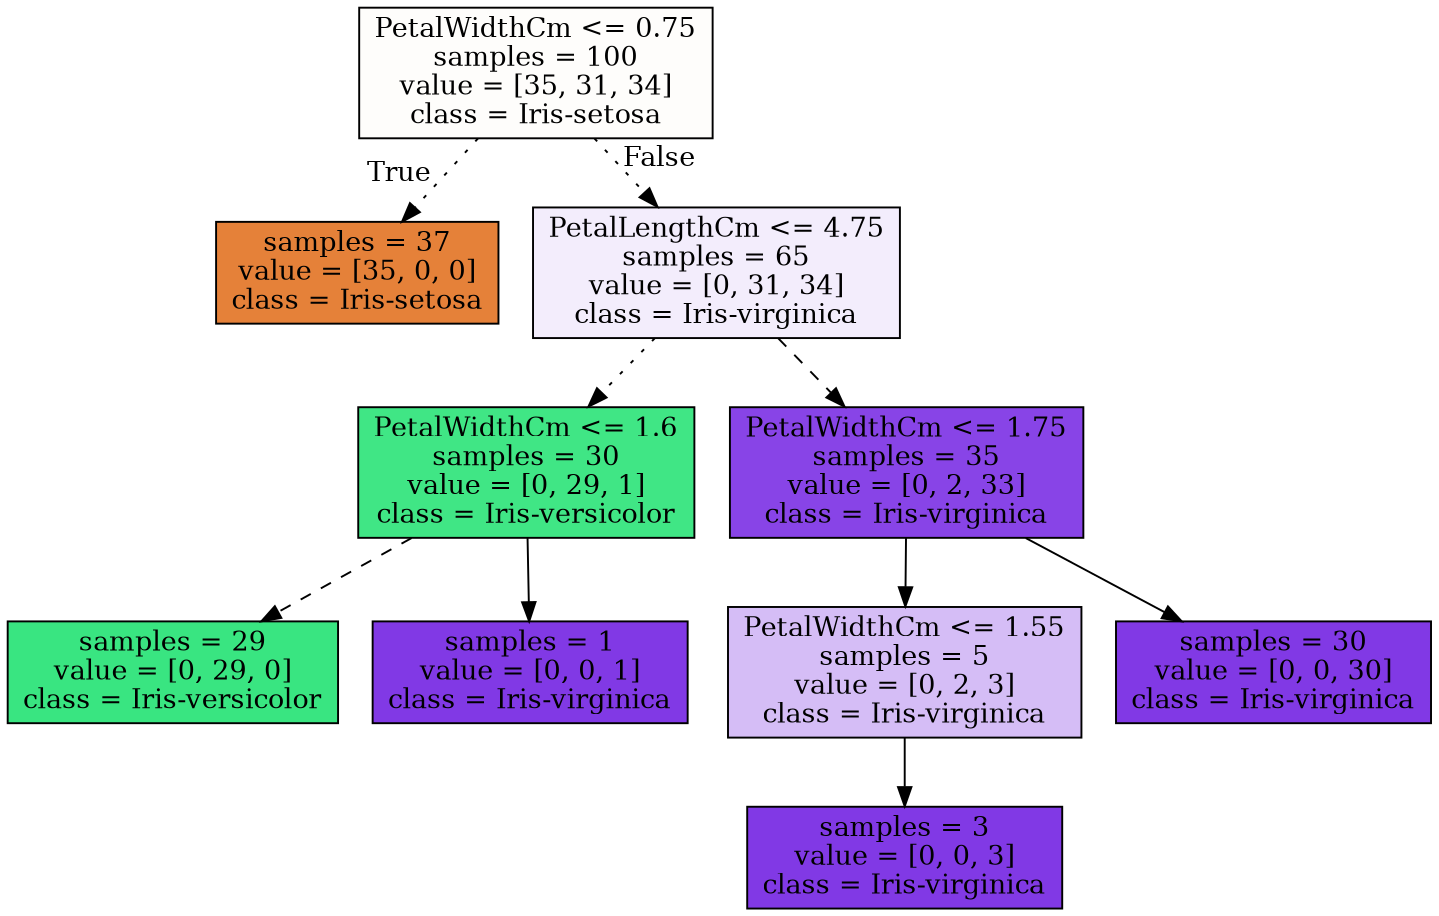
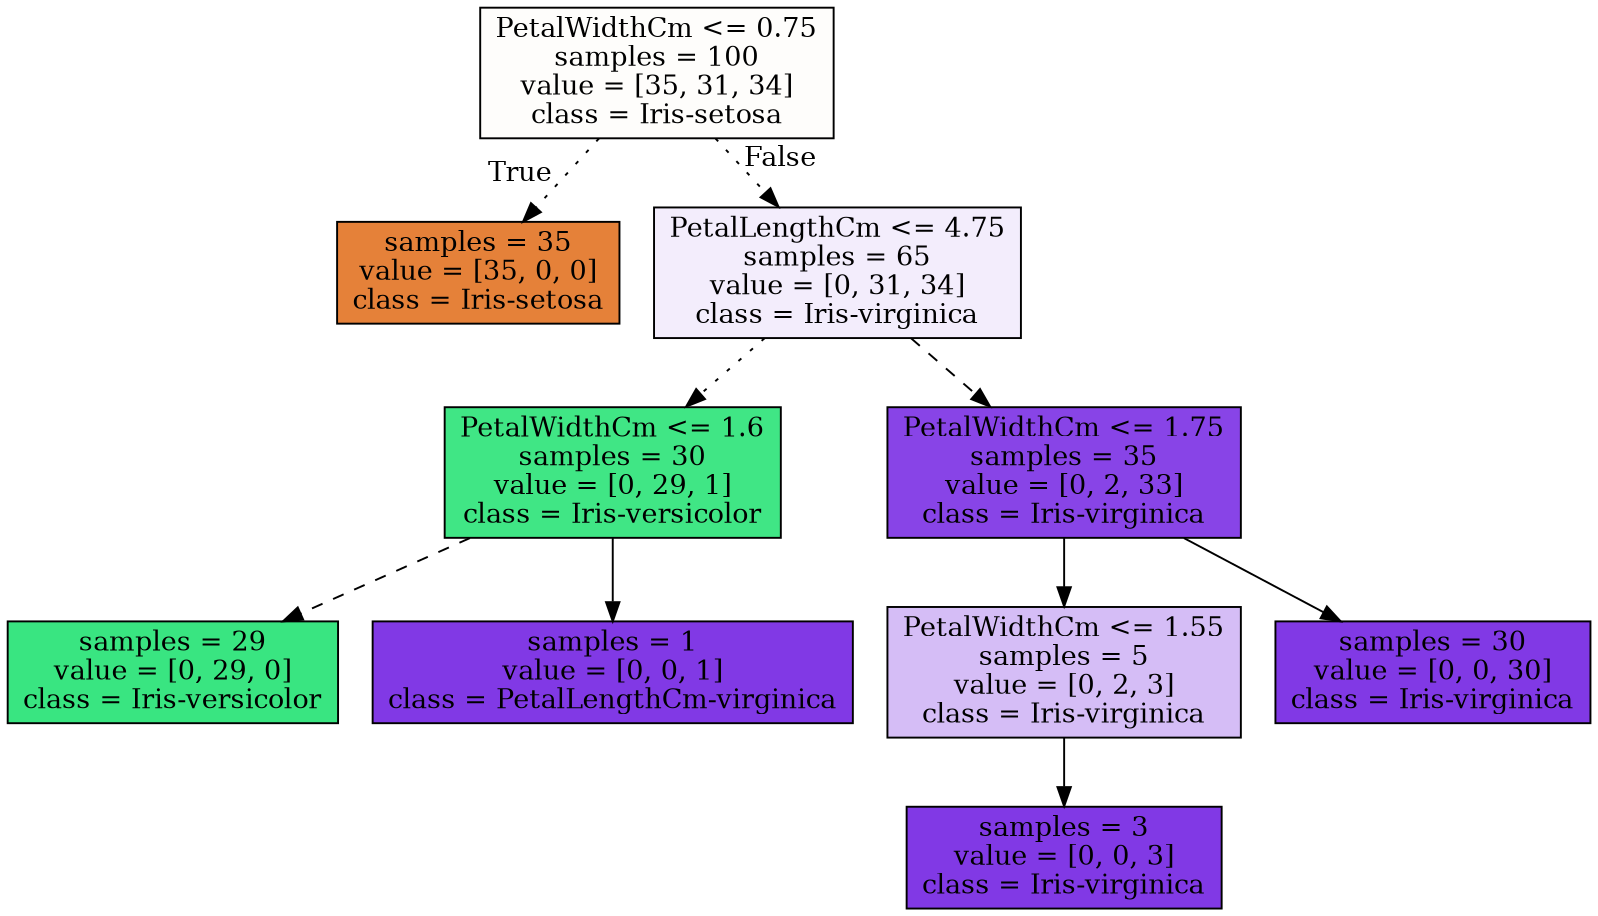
node "samples = 37 value = [35, 0, 0] class = Iris-setosa": label "samples = 37 value = [35, 0, 0] class = Iris-setosa" -> "samples = 35 value = [35, 0, 0] class = Iris-setosa"
node "samples = 1 value = [0, 0, 1] class = Iris-virginica": label "samples = 1 value = [0, 0, 1] class = Iris-virginica" -> "samples = 1 value = [0, 0, 1] class = PetalLengthCm-virginica"
